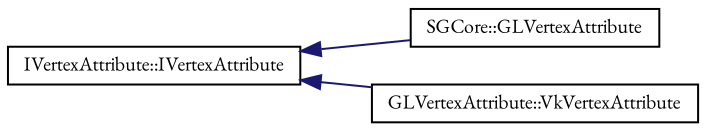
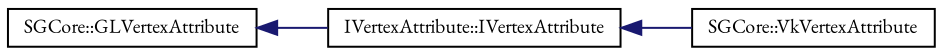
edge "SGCore::GLVertexAttribute" -> "IVertexAttribute::IVertexAttribute": reversed
node "GLVertexAttribute::VkVertexAttribute": label "GLVertexAttribute::VkVertexAttribute" -> "SGCore::VkVertexAttribute"
